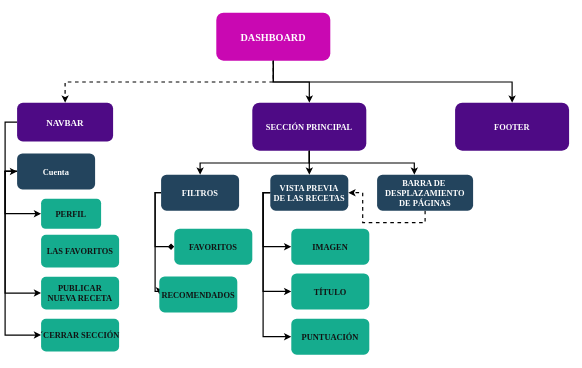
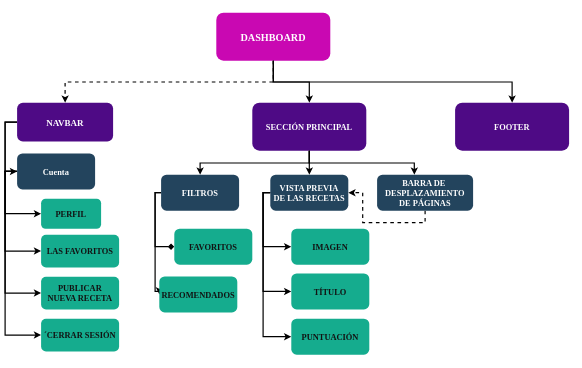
edge "NAVBAR" -> "LAS FAVORITOS": added
node "´CERRAR SECCIÓN": label "´CERRAR SECCIÓN" -> "´CERRAR SESIÓN"
